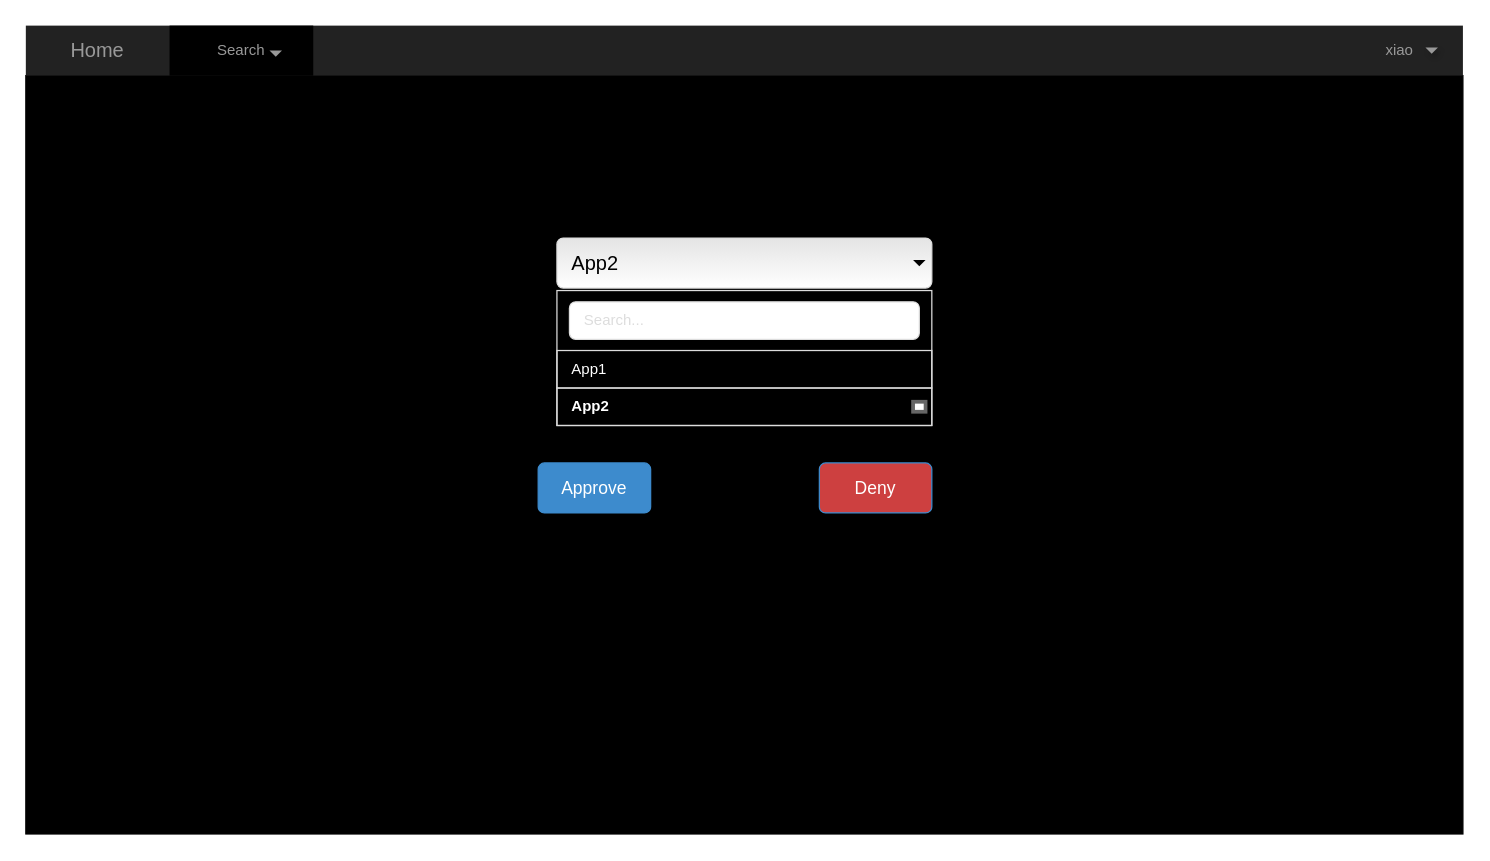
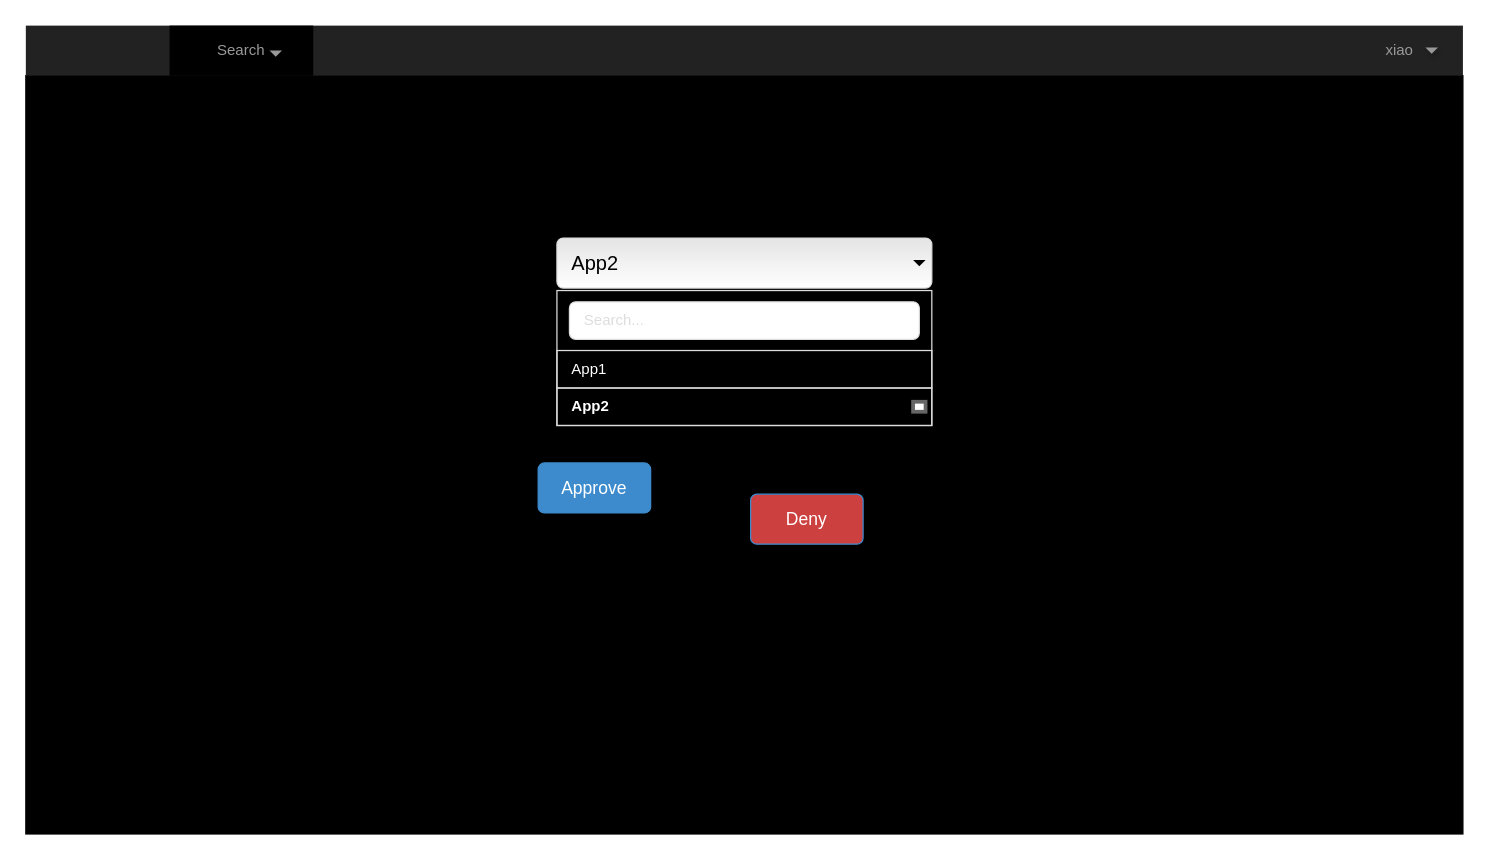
node "Home": removed
node "Deny": moved (876, 488) -> (807, 519)
